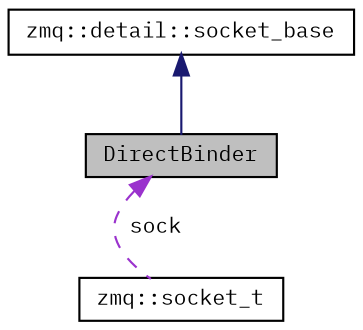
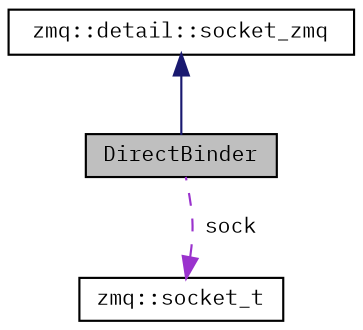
node "zmq::detail::socket_base": label "zmq::detail::socket_base" -> "zmq::detail::socket_zmq"
edge "zmq::socket_t" -> "DirectBinder": reversed
